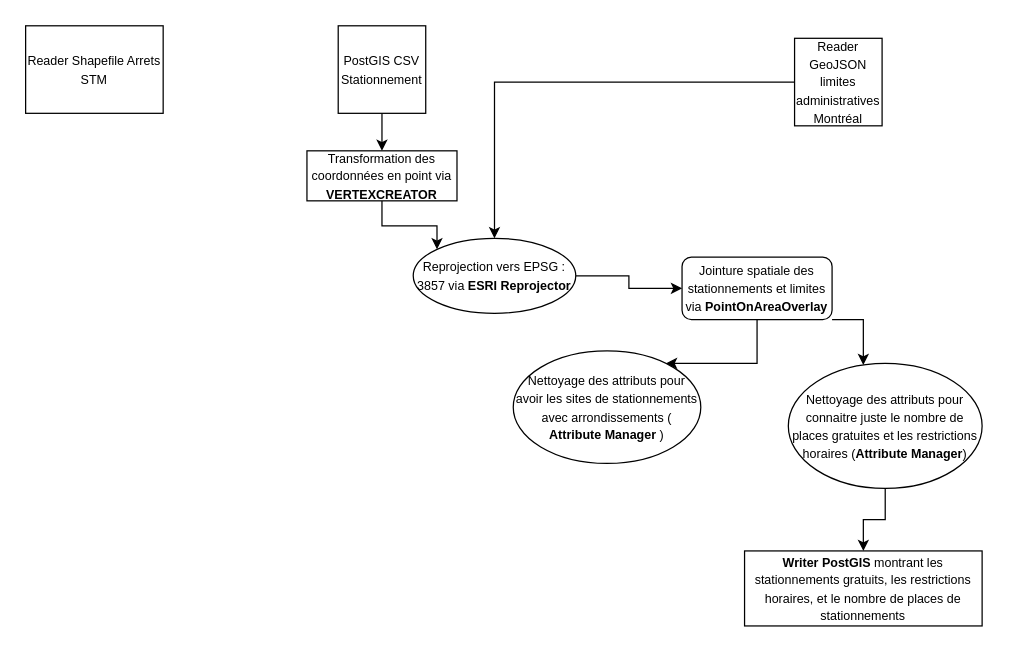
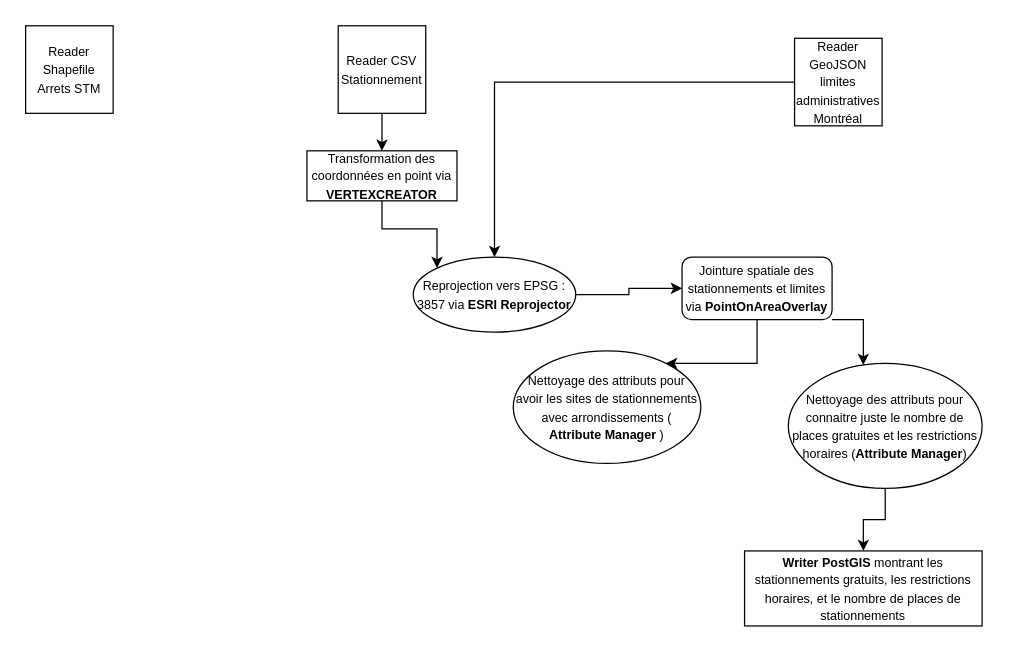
node "Reader Shapefile Arrets STM": size 138x88 -> 88x88
node "PostGIS CSV Stationnement": label "PostGIS CSV Stationnement" -> "Reader CSV Stationnement"
node "Reprojection vers EPSG : 3857 via ESRI Reprojector": moved (494, 276) -> (494, 294)
